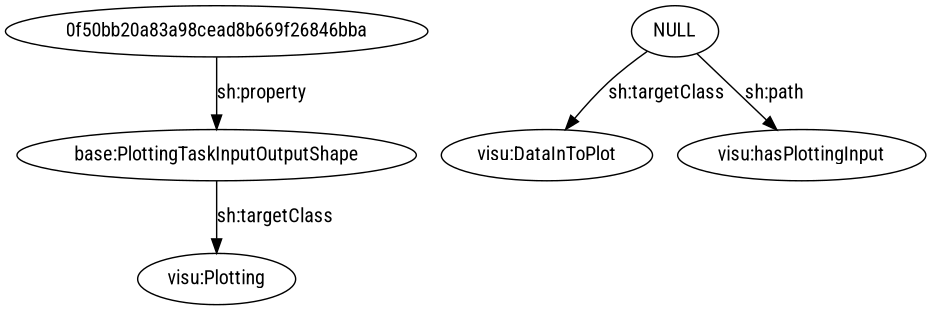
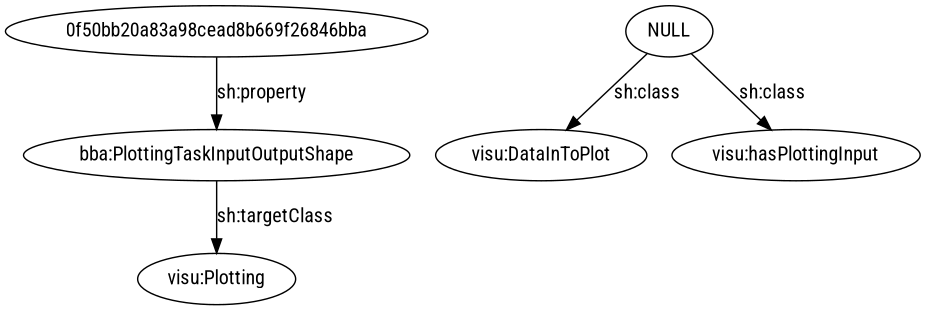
edge "NULL" -> "visu:DataInToPlot": label "sh:targetClass" -> "sh:class"
edge "NULL" -> "visu:hasPlottingInput": label "sh:path" -> "sh:class"
node "base:PlottingTaskInputOutputShape": label "base:PlottingTaskInputOutputShape" -> "bba:PlottingTaskInputOutputShape"
